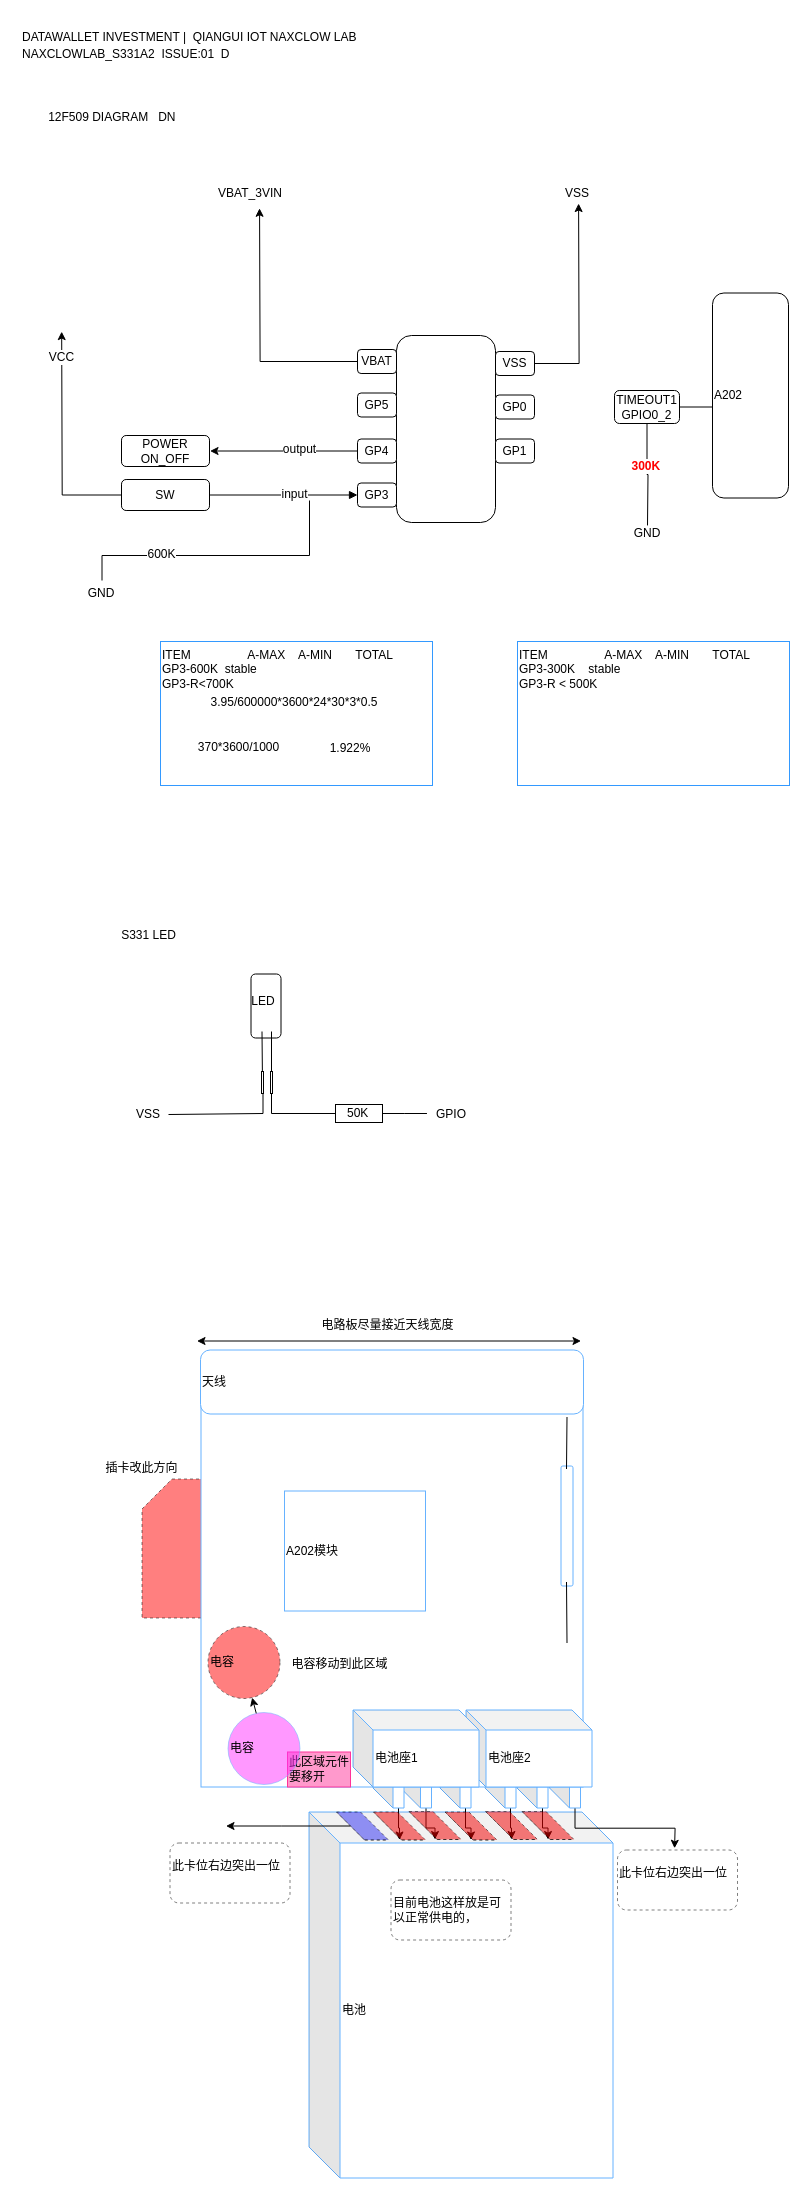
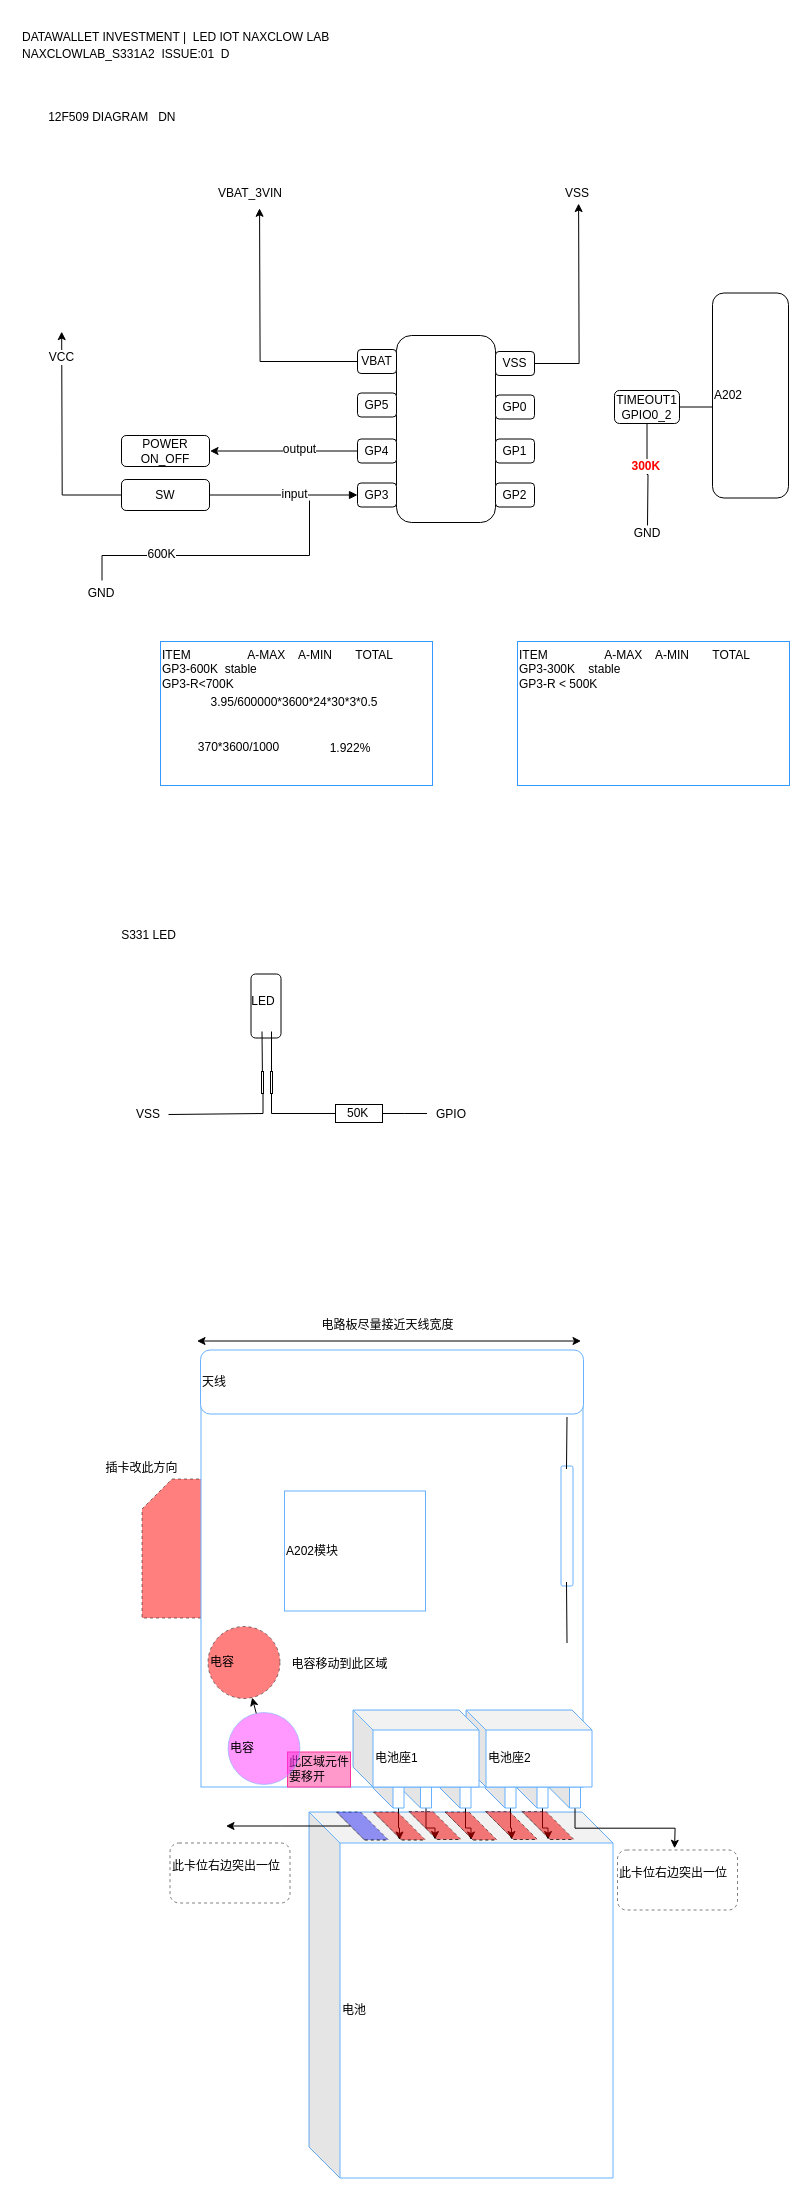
node "DATAWALLET INVESTMENT | QIANGUI IOT NAXCLOW LAB": label "DATAWALLET INVESTMENT | QIANGUI IOT NAXCLOW LAB" -> "DATAWALLET INVESTMENT | LED IOT NAXCLOW LAB"
node "GP2": added
node "目前电池这样放是可以正常供电的，": removed
